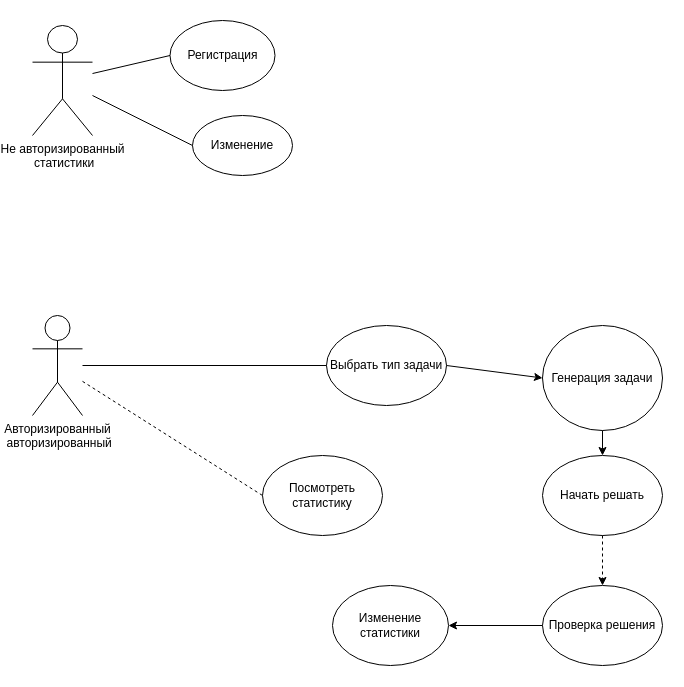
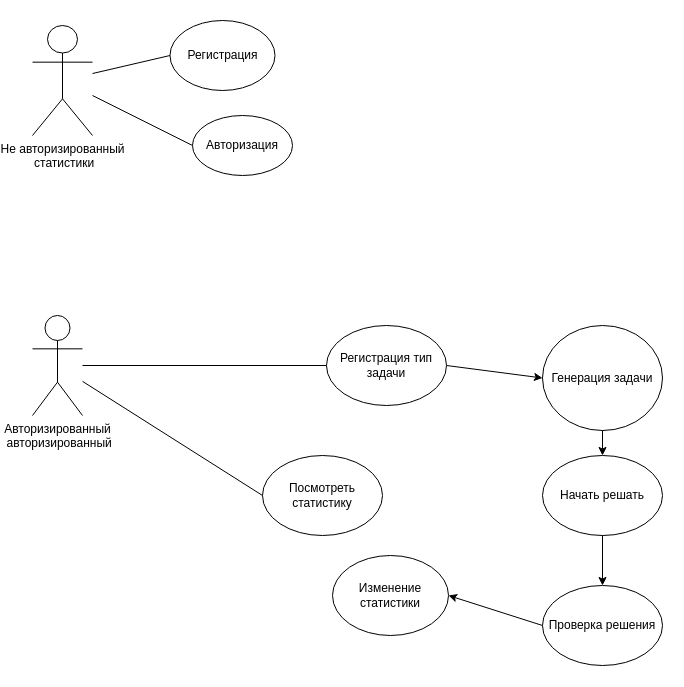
node "Изменение": label "Изменение" -> "Авторизация"
node "Выбрать тип задачи": label "Выбрать тип задачи" -> "Регистрация тип задачи"
edge "Авторизированный авторизированный" -- "Посмотреть статистику": style dashed -> solid
edge "Начать решать" -> "Проверка решения": style dashed -> solid
node "Изменение статистики": moved (391, 626) -> (391, 596)
